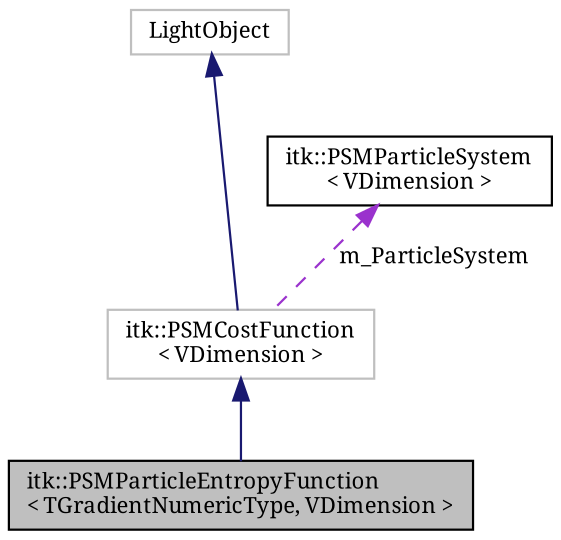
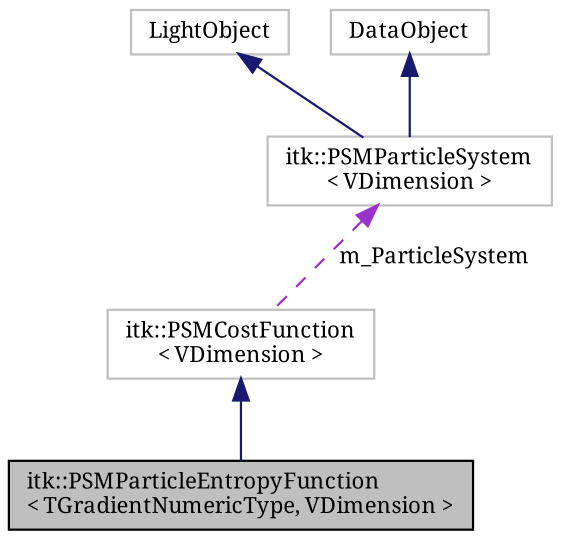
node "DataObject": added
node "itk::PSMParticleSystem < VDimension >": color black -> grey75
edge "itk::PSMCostFunction < VDimension >" -> "LightObject": now "itk::PSMParticleSystem < VDimension >" -> "LightObject"
